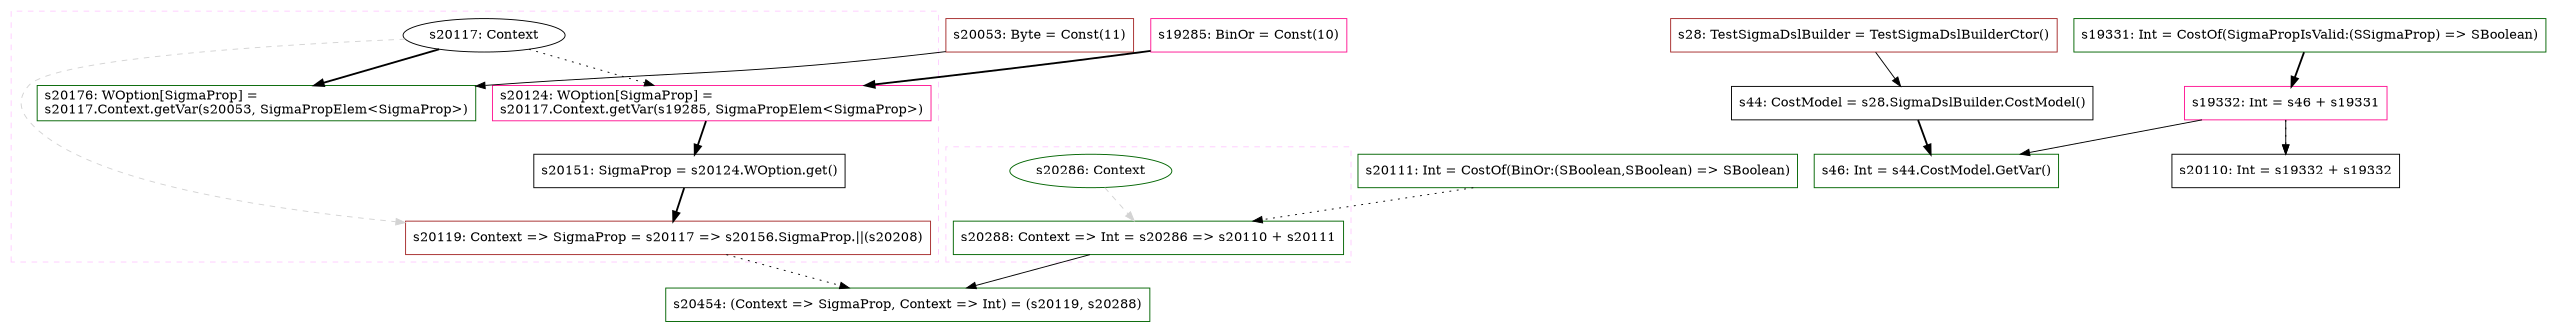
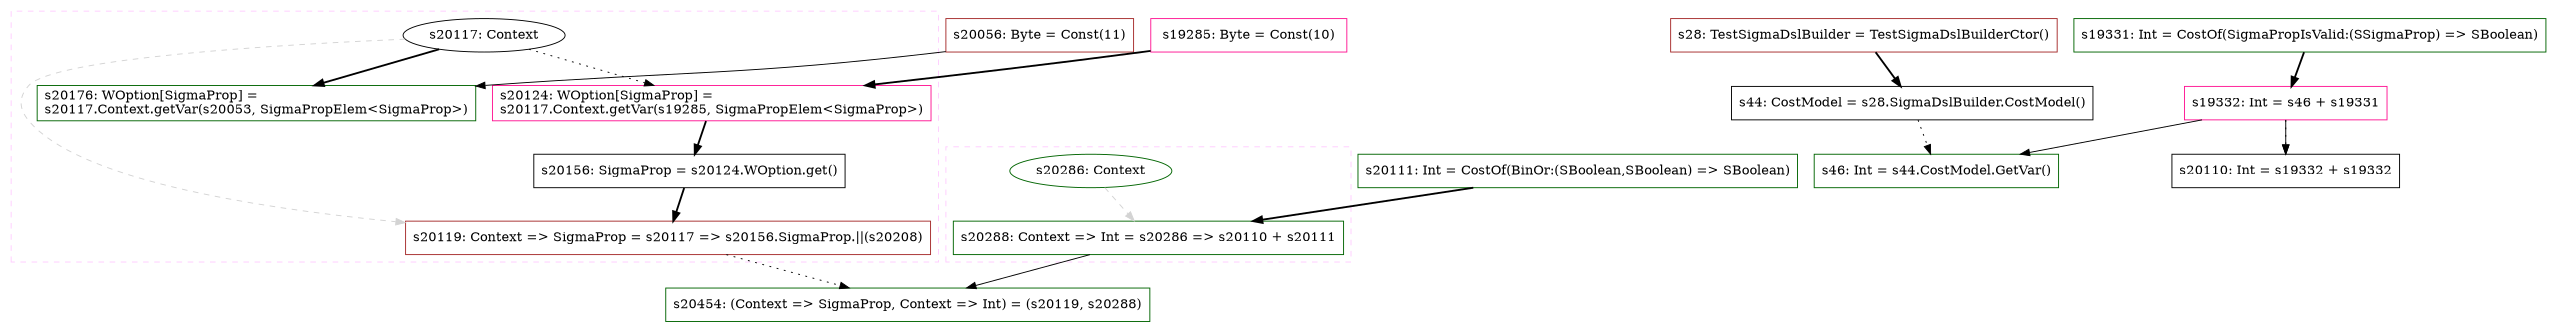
node "s20053: Byte = Const(11)": label "s20053: Byte = Const(11)" -> "s20056: Byte = Const(11)"
node "s19285: BinOr = Const(10)": label "s19285: BinOr = Const(10)" -> "s19285: Byte = Const(10)"
edge "s28: TestSigmaDslBuilder = TestSigmaDslBuilderCtor()" -> "s44: CostModel = s28.SigmaDslBuilder.CostModel()": style solid -> bold
edge "s44: CostModel = s28.SigmaDslBuilder.CostModel()" -> "s46: Int = s44.CostModel.GetVar()": style bold -> dotted
node "s20151: SigmaProp = s20124.WOption.get()": label "s20151: SigmaProp = s20124.WOption.get()" -> "s20156: SigmaProp = s20124.WOption.get()"
edge "s20111: Int = CostOf(BinOr:(SBoolean,SBoolean) => SBoolean)" -> "s20288: Context => Int = s20286 => s20110 + s20111": style dotted -> bold
